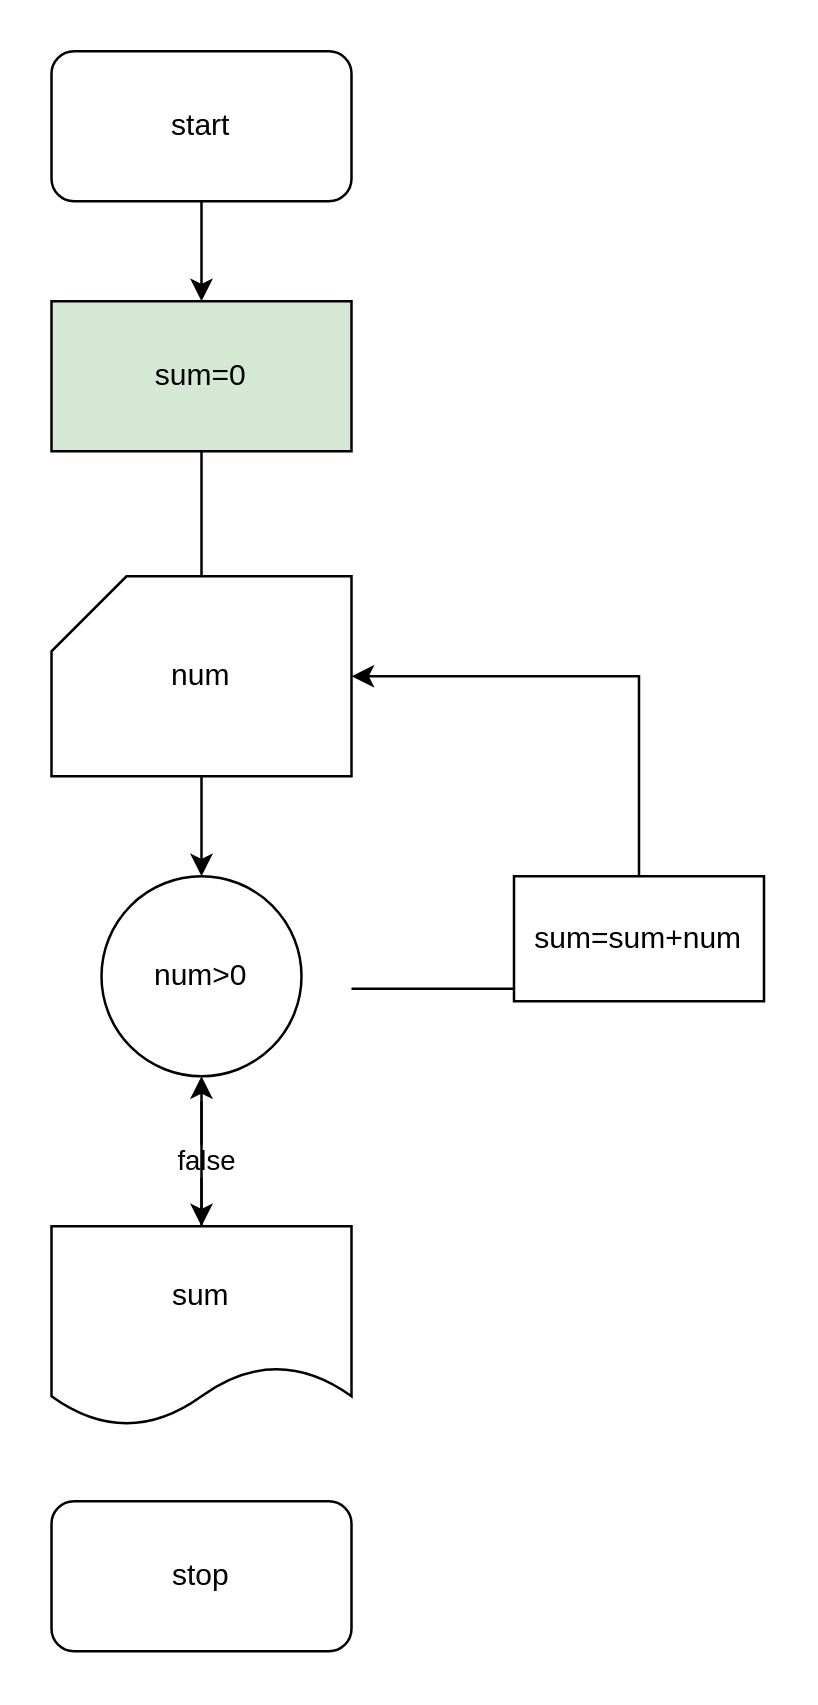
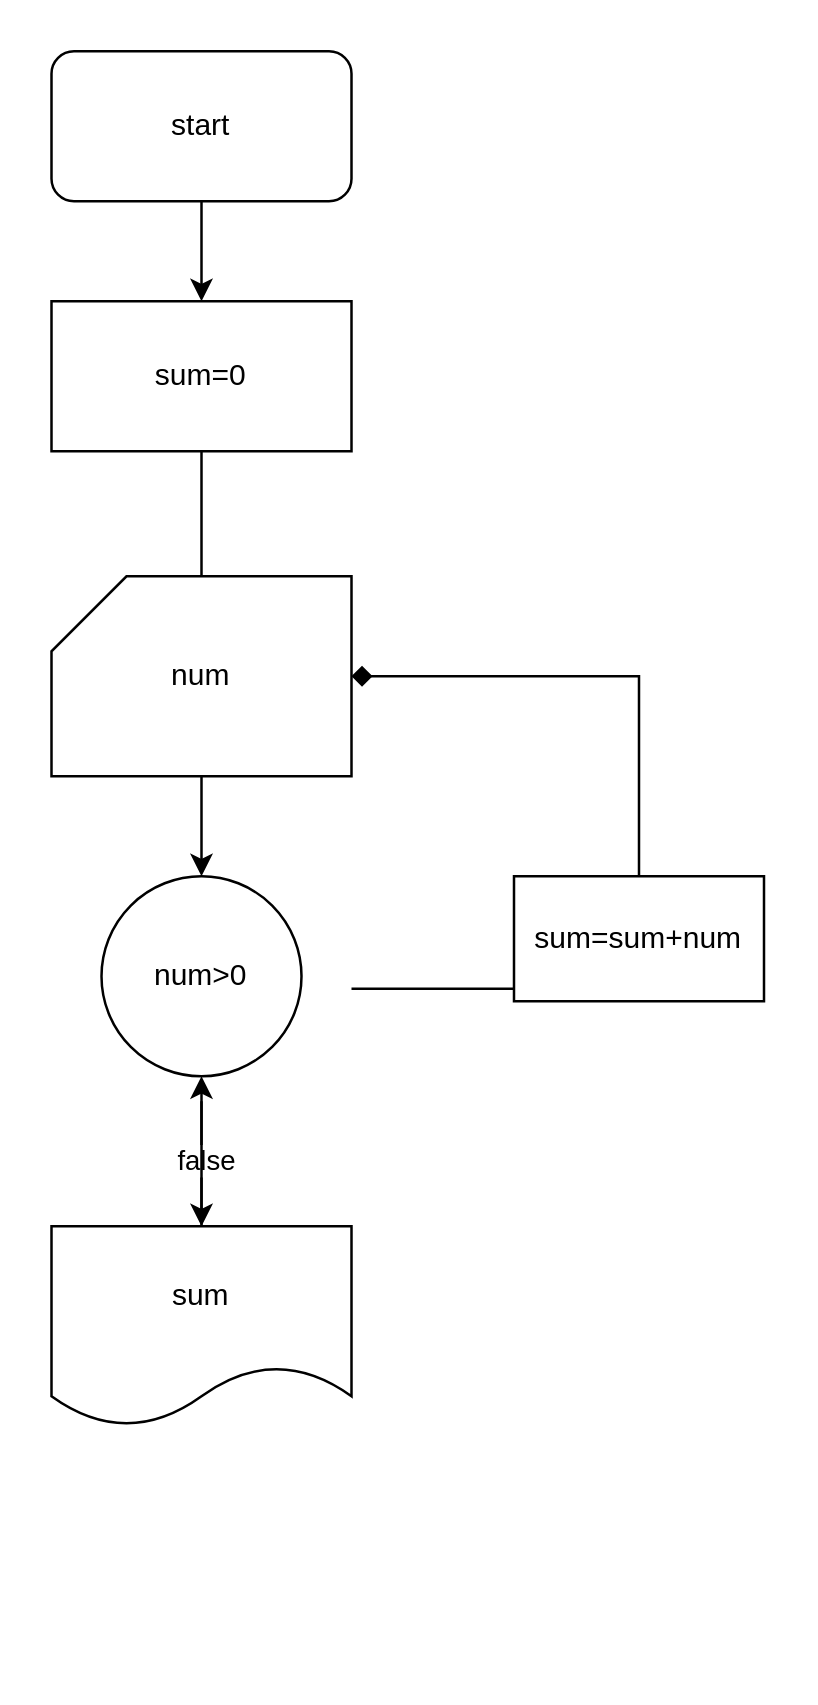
node "sum=0": fillcolor #d5e8d4 -> #ffffff
edge "sum=sum+num" -> "num": arrowhead classic -> diamond
node "stop": removed
